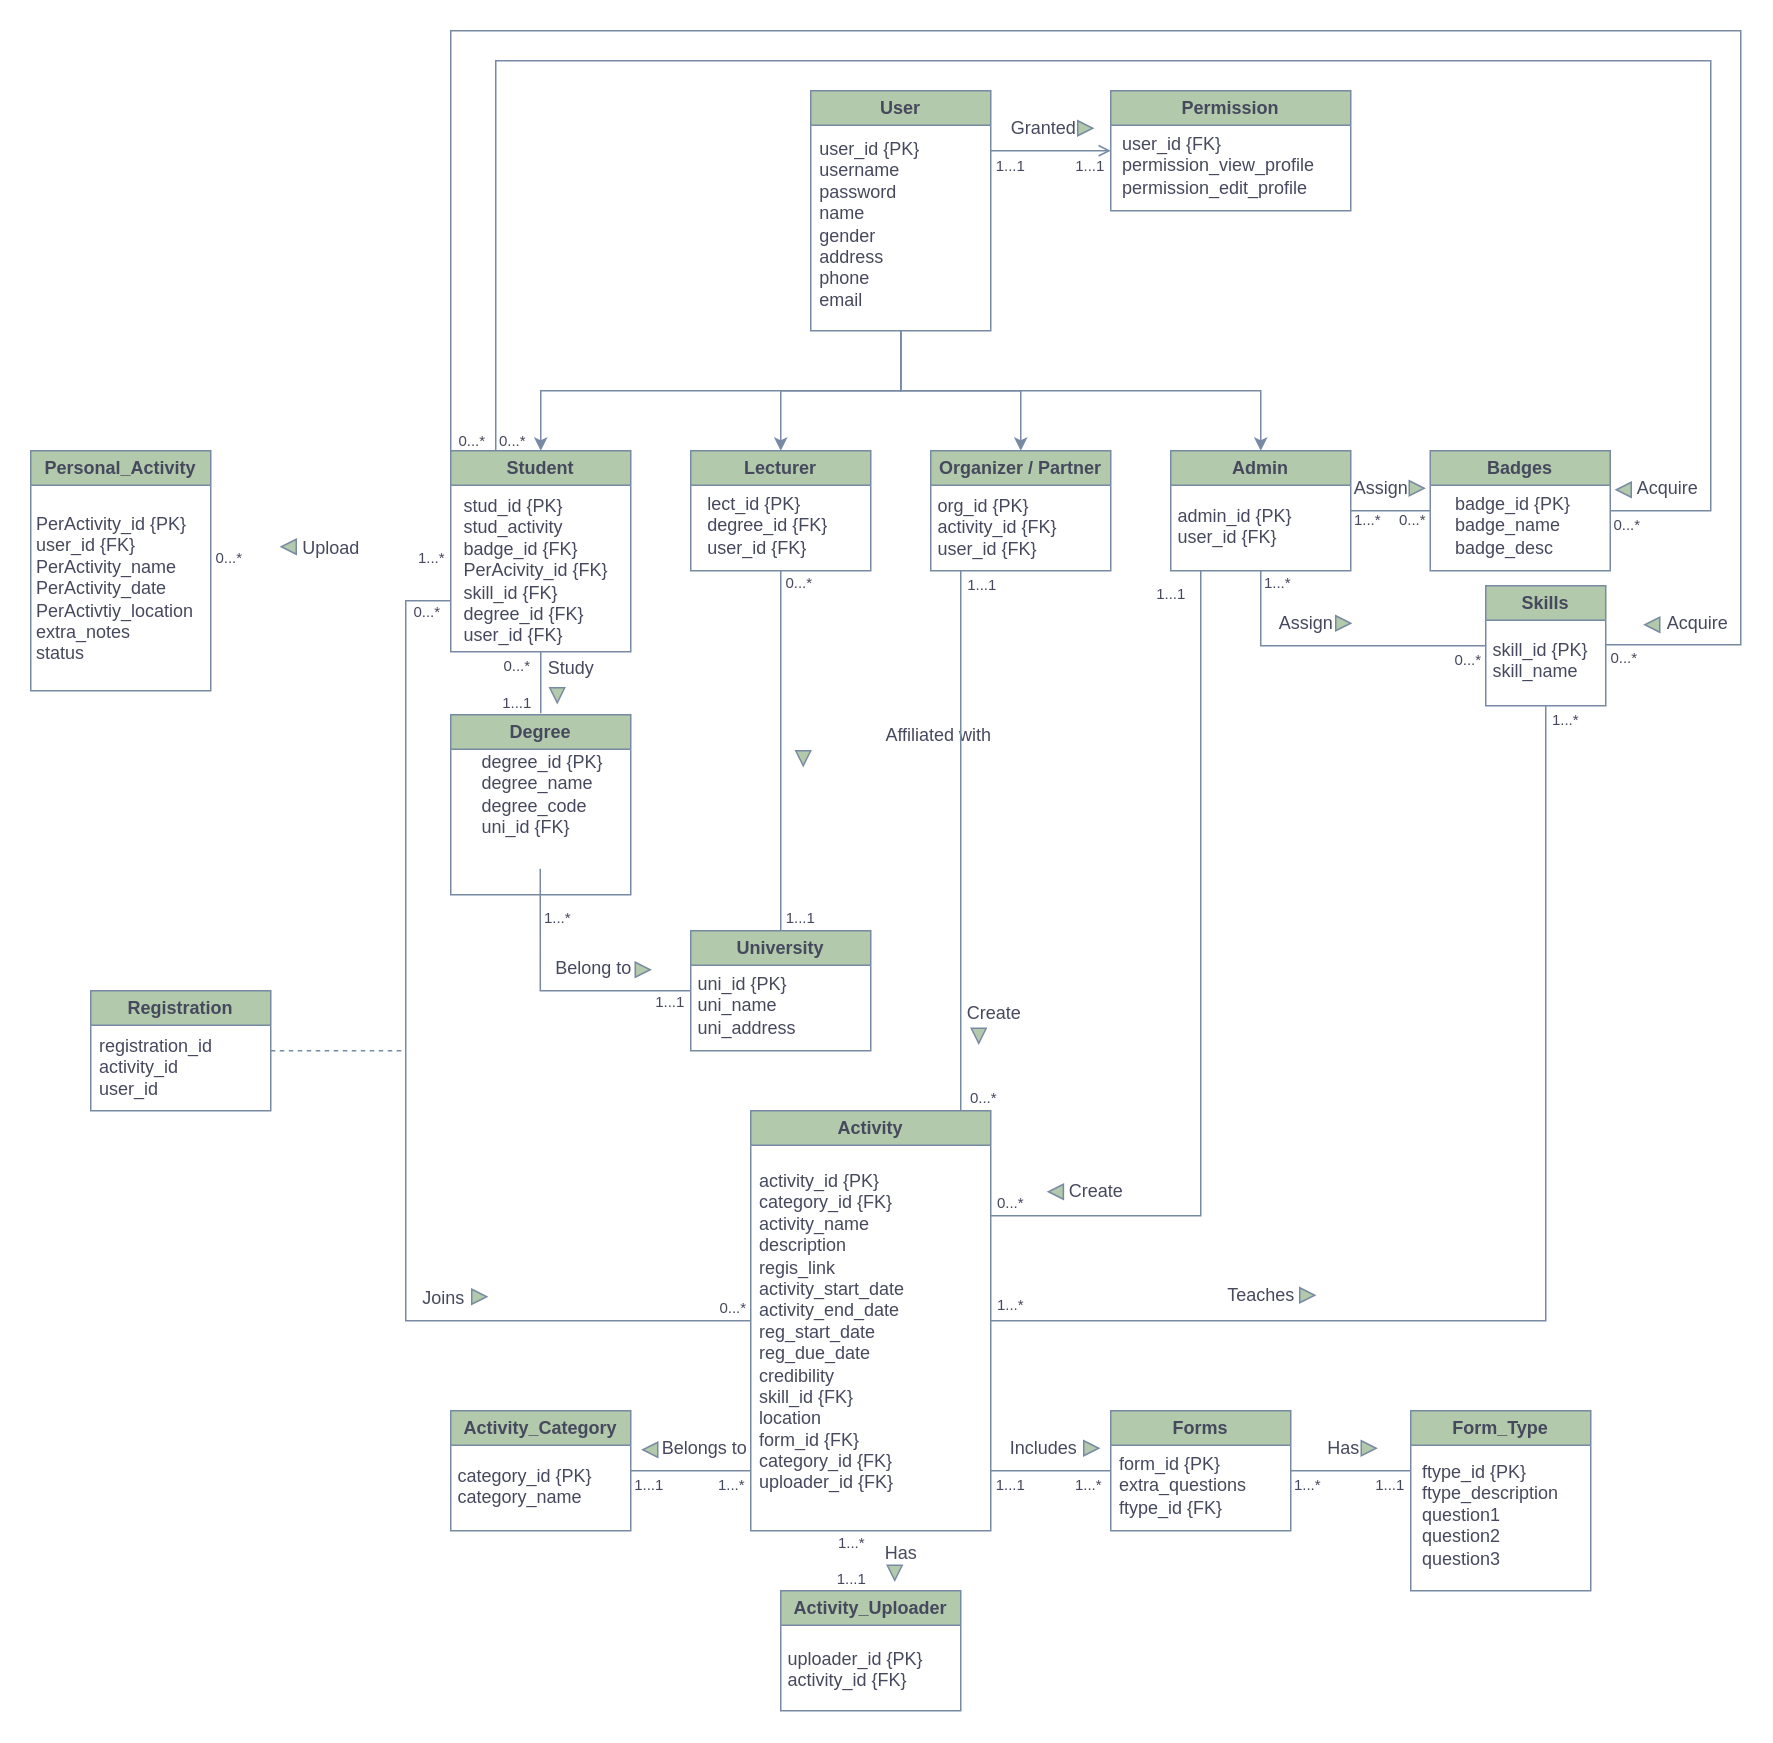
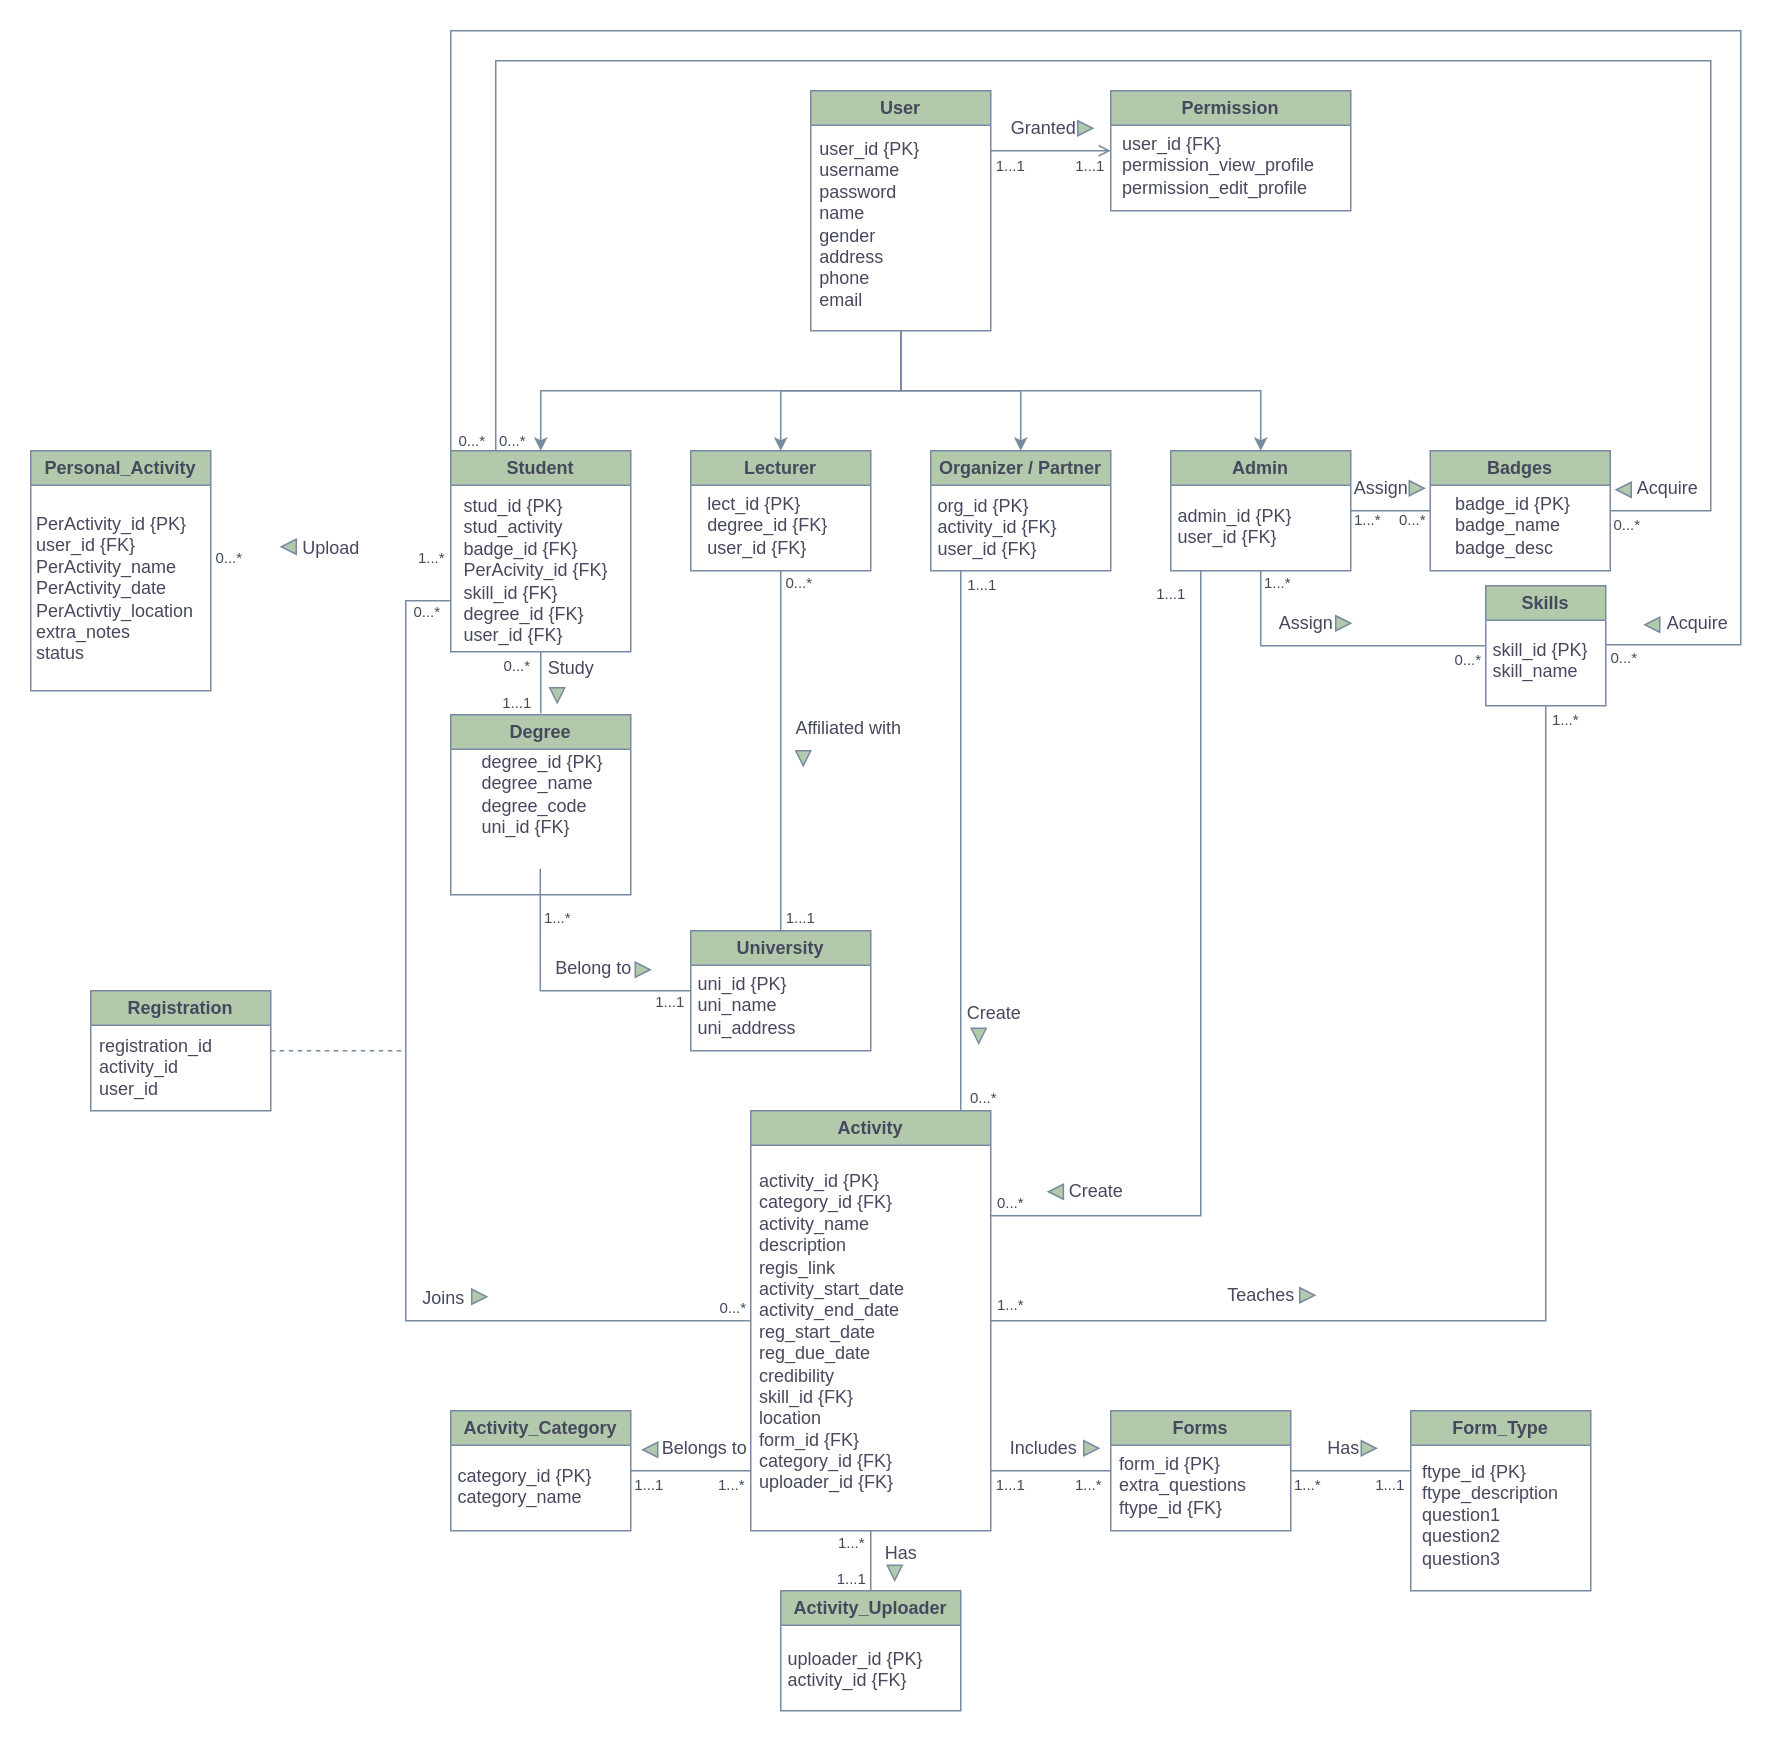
node "Affiliated with": moved (938, 736) -> (848, 728)
edge "Activity" -- "Activity_Uploader": added
